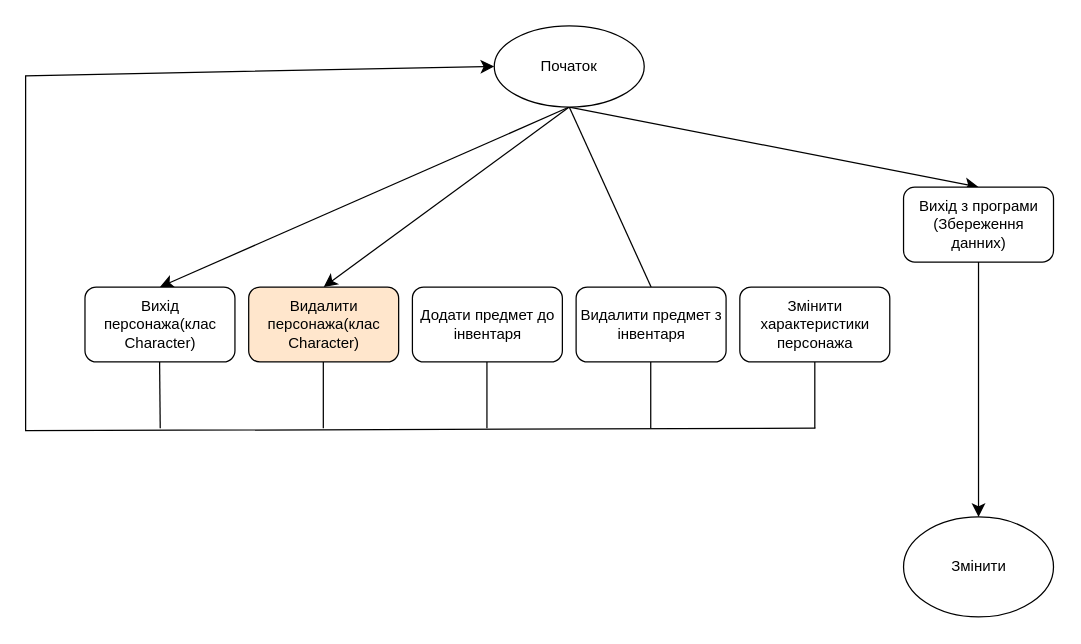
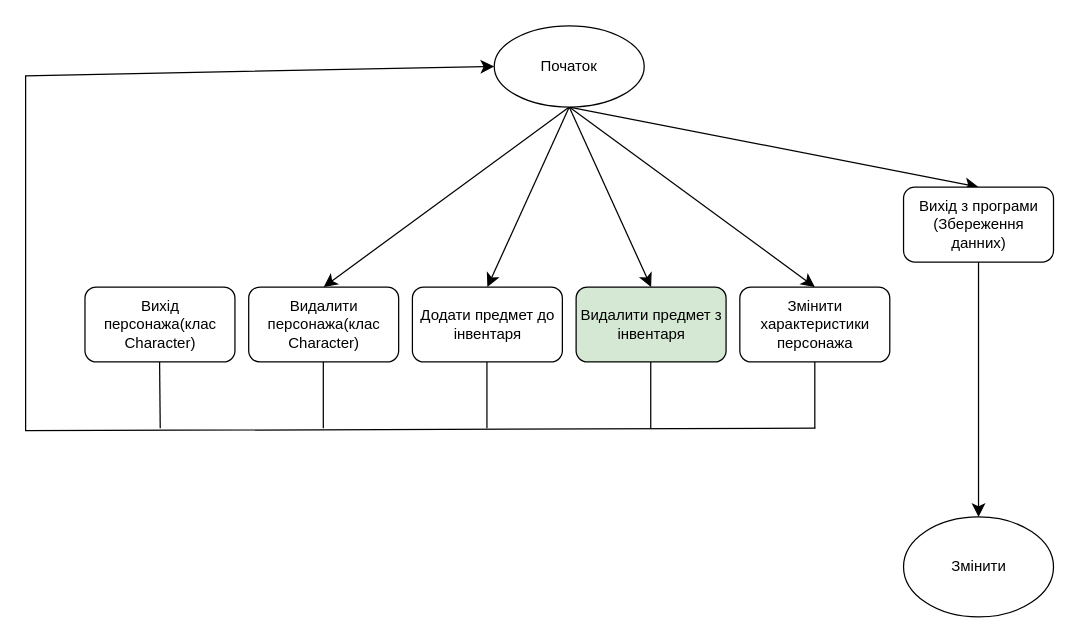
edge "Початок" -> "Додати предмет до інвентаря": added
edge "Початок" -> "Змінити характеристики персонажа": added
edge "Початок" -> "Вихід персонажа(клас Character)": removed
edge "Початок" -- "Видалити предмет з інвентаря": arrowhead none -> classic
node "Видалити персонажа(клас Character)": fillcolor #ffe6cc -> #ffffff
node "Видалити предмет з інвентаря": fillcolor #ffffff -> #d5e8d4
